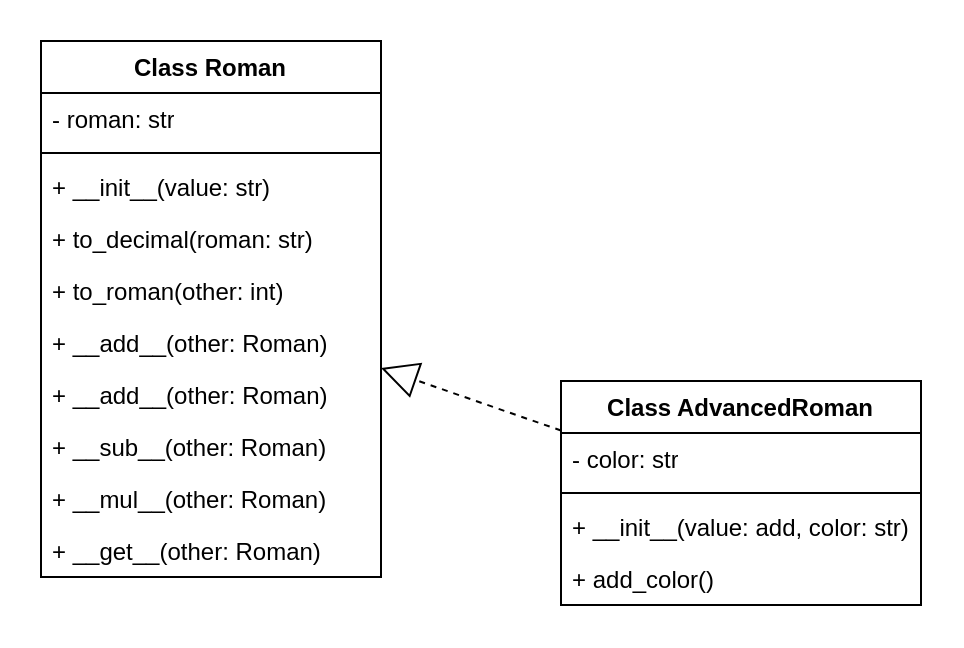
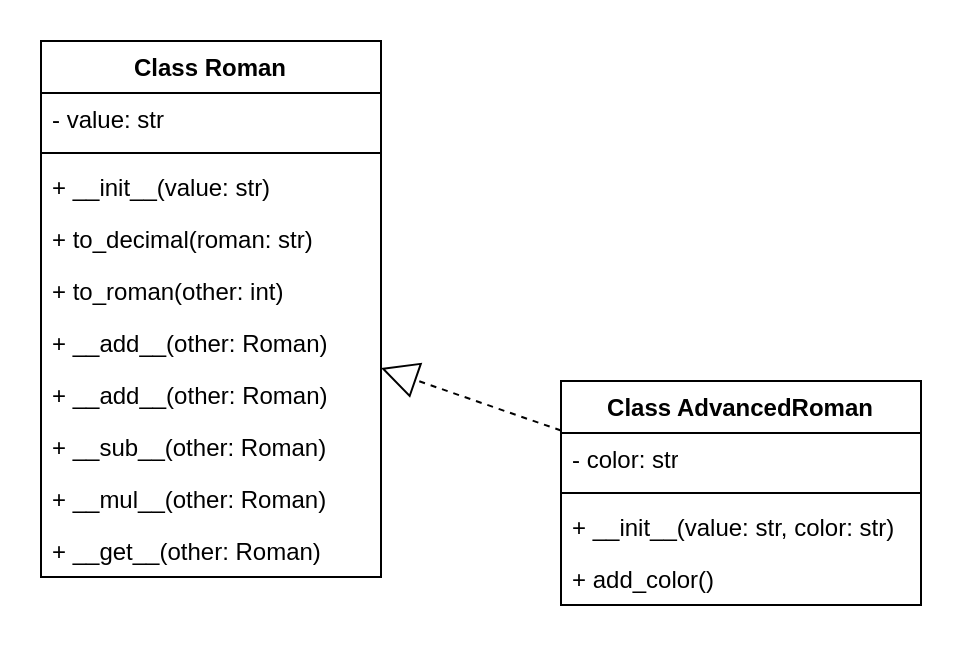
node "- roman: str": label "- roman: str" -> "- value: str"
node "+ __init__(value: add, color: str)": label "+ __init__(value: add, color: str)" -> "+ __init__(value: str, color: str)"
